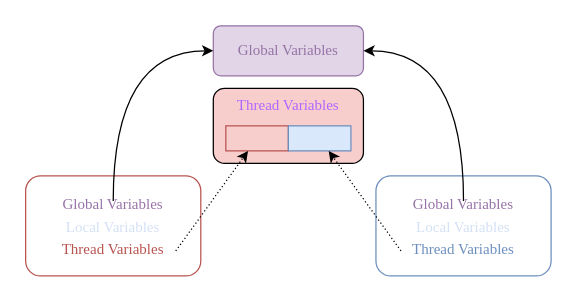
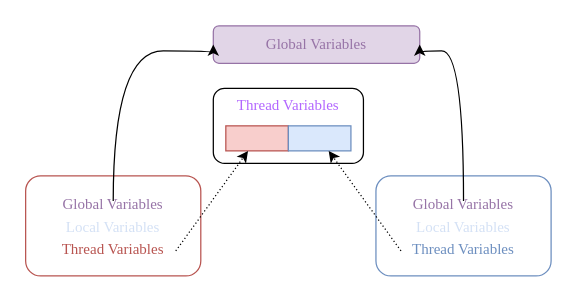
node "Global Variables": size 150x50 -> 206x38
node "Thread Variables": fillcolor #f8cecc -> #ffffff
